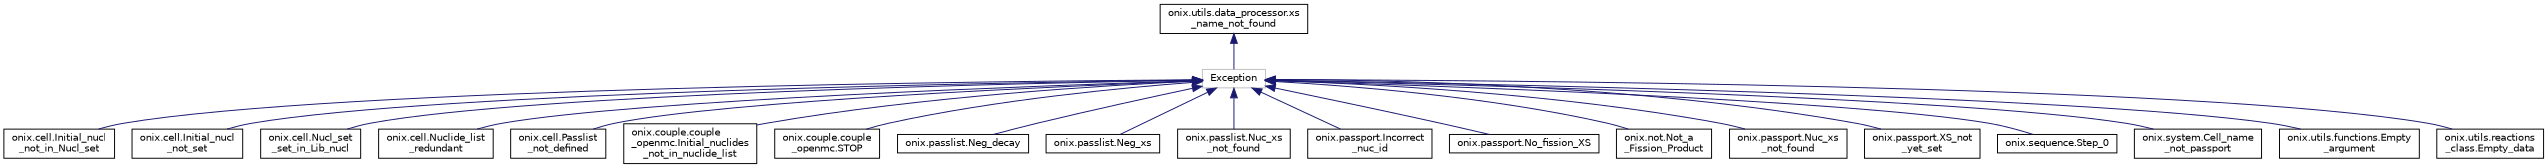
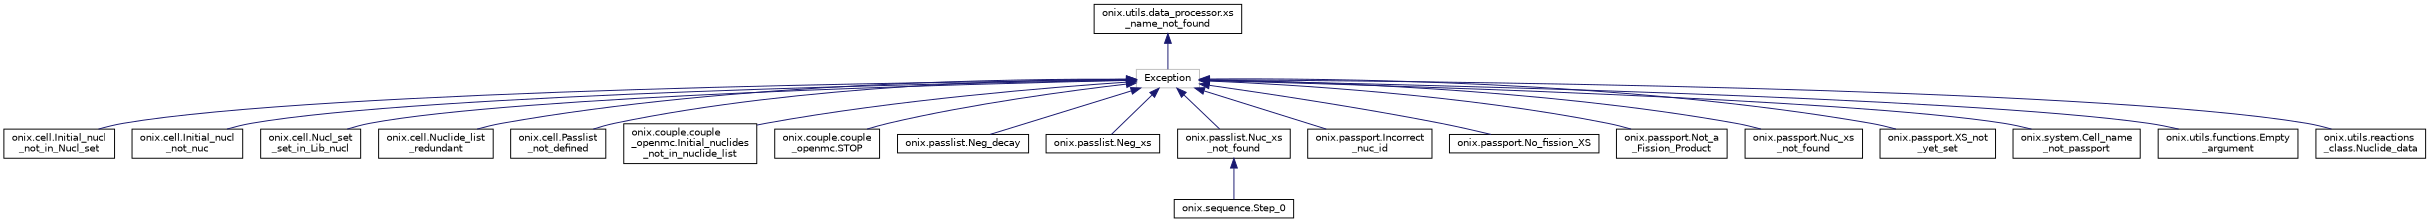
edge "onix.sequence.Step_0" -> "Exception": now "onix.sequence.Step_0" -> "onix.passlist.Nuc_xs _not_found"
node "onix.cell.Initial_nucl _not_set": label "onix.cell.Initial_nucl _not_set" -> "onix.cell.Initial_nucl _not_nuc"
node "onix.not.Not_a _Fission_Product": label "onix.not.Not_a _Fission_Product" -> "onix.passport.Not_a _Fission_Product"
node "onix.utils.reactions _class.Empty_data": label "onix.utils.reactions _class.Empty_data" -> "onix.utils.reactions _class.Nuclide_data"
